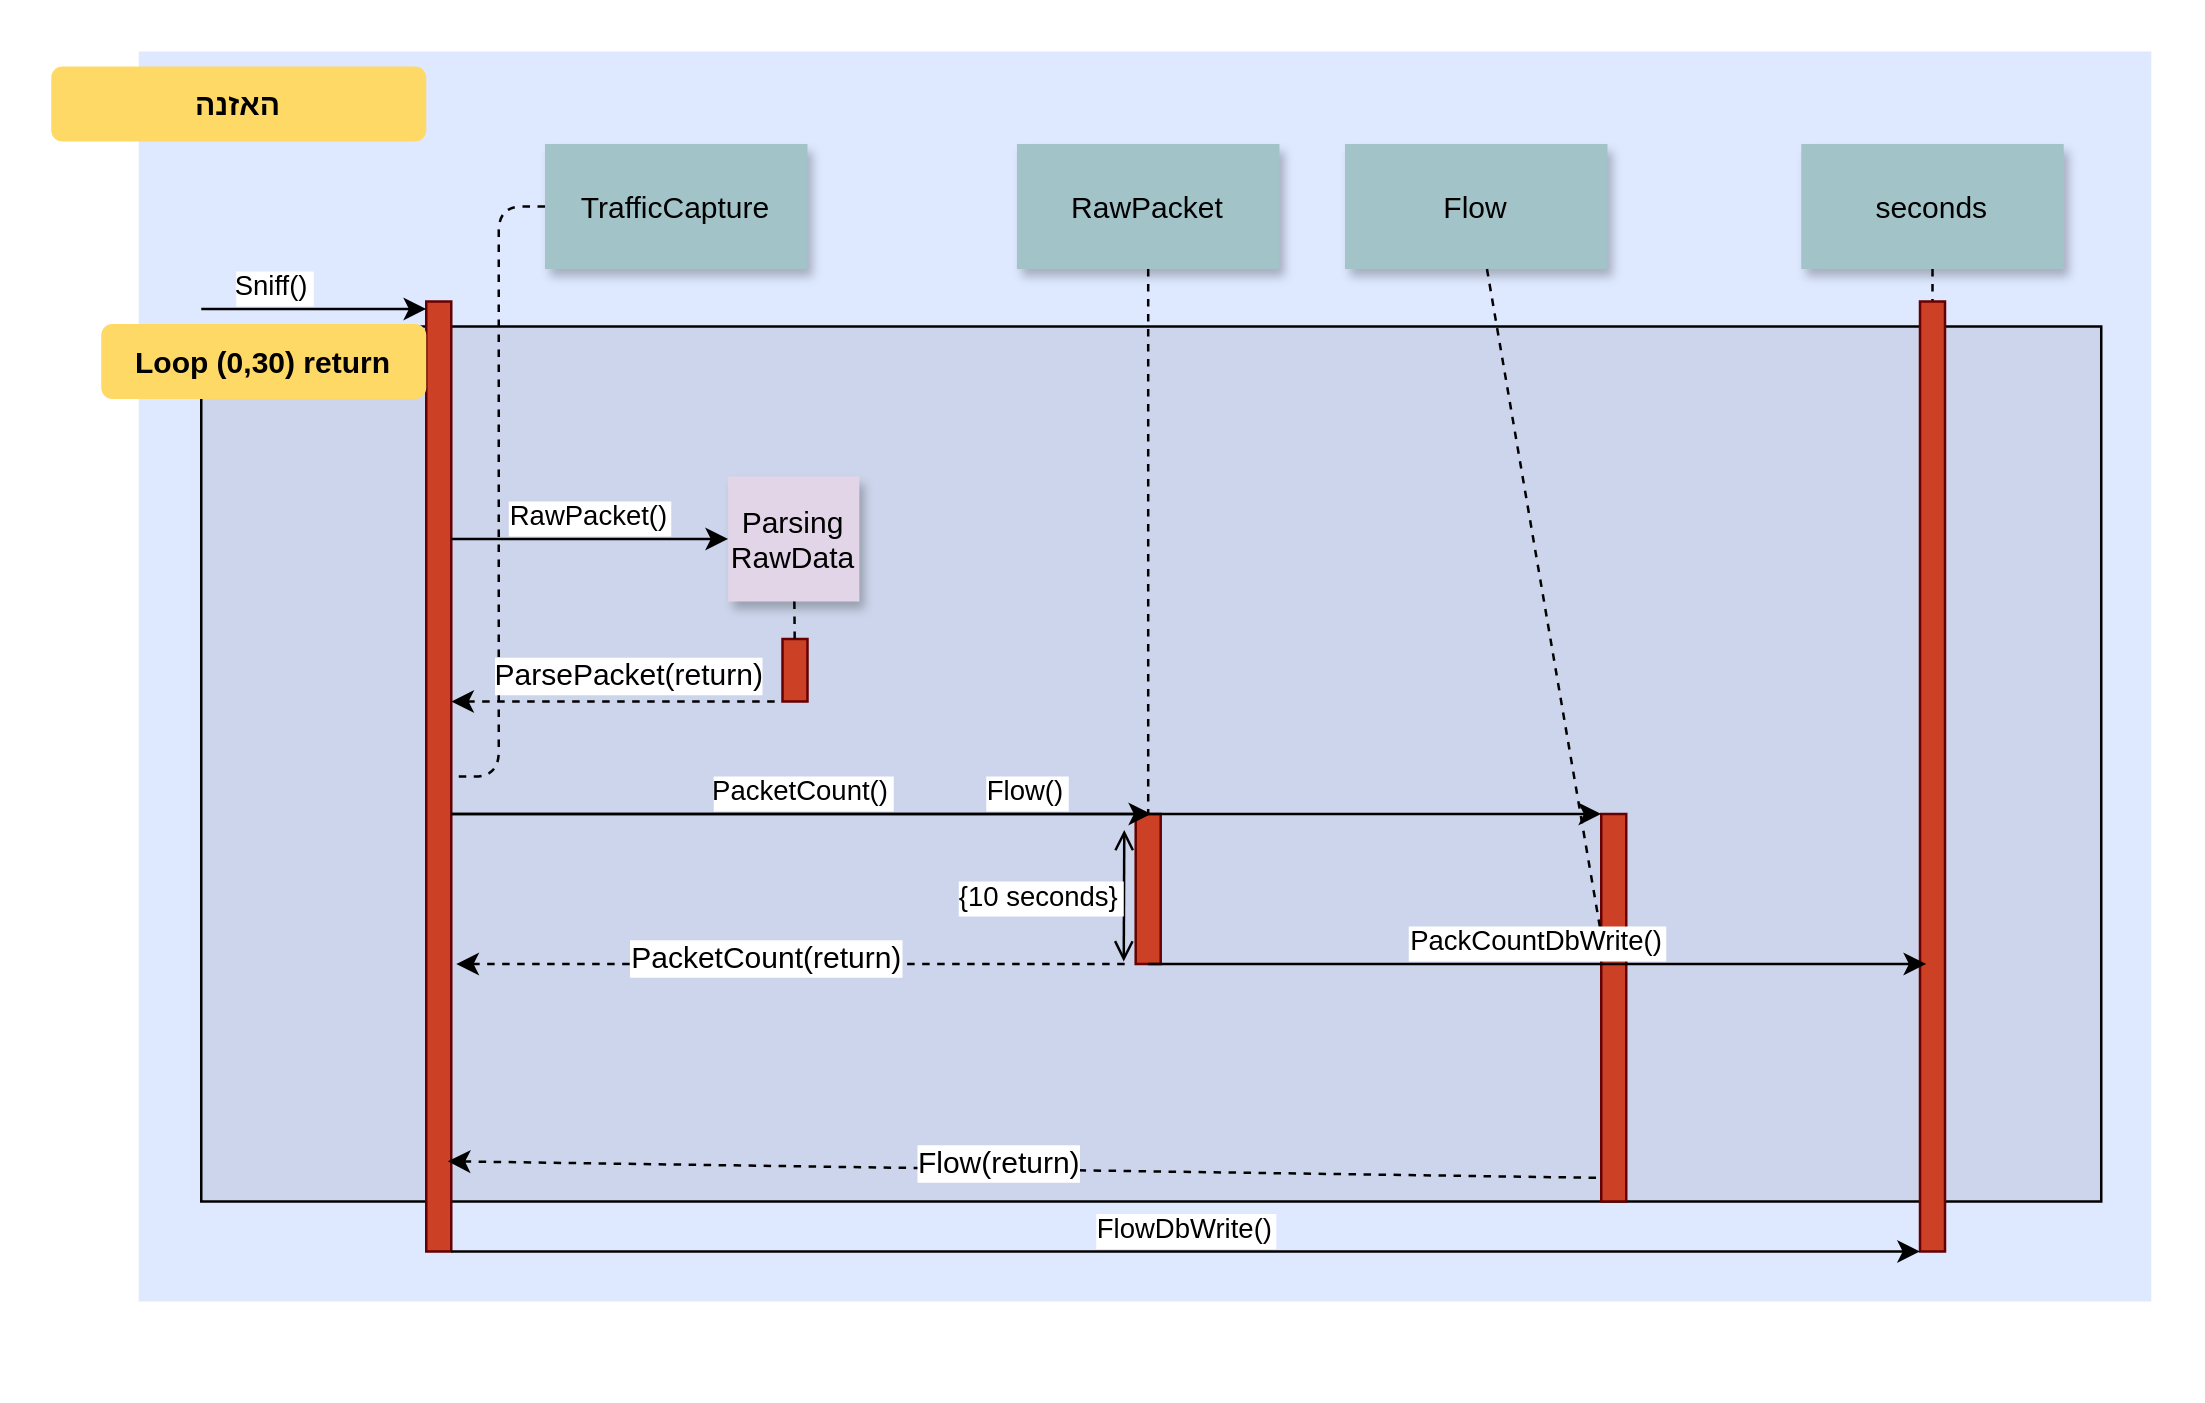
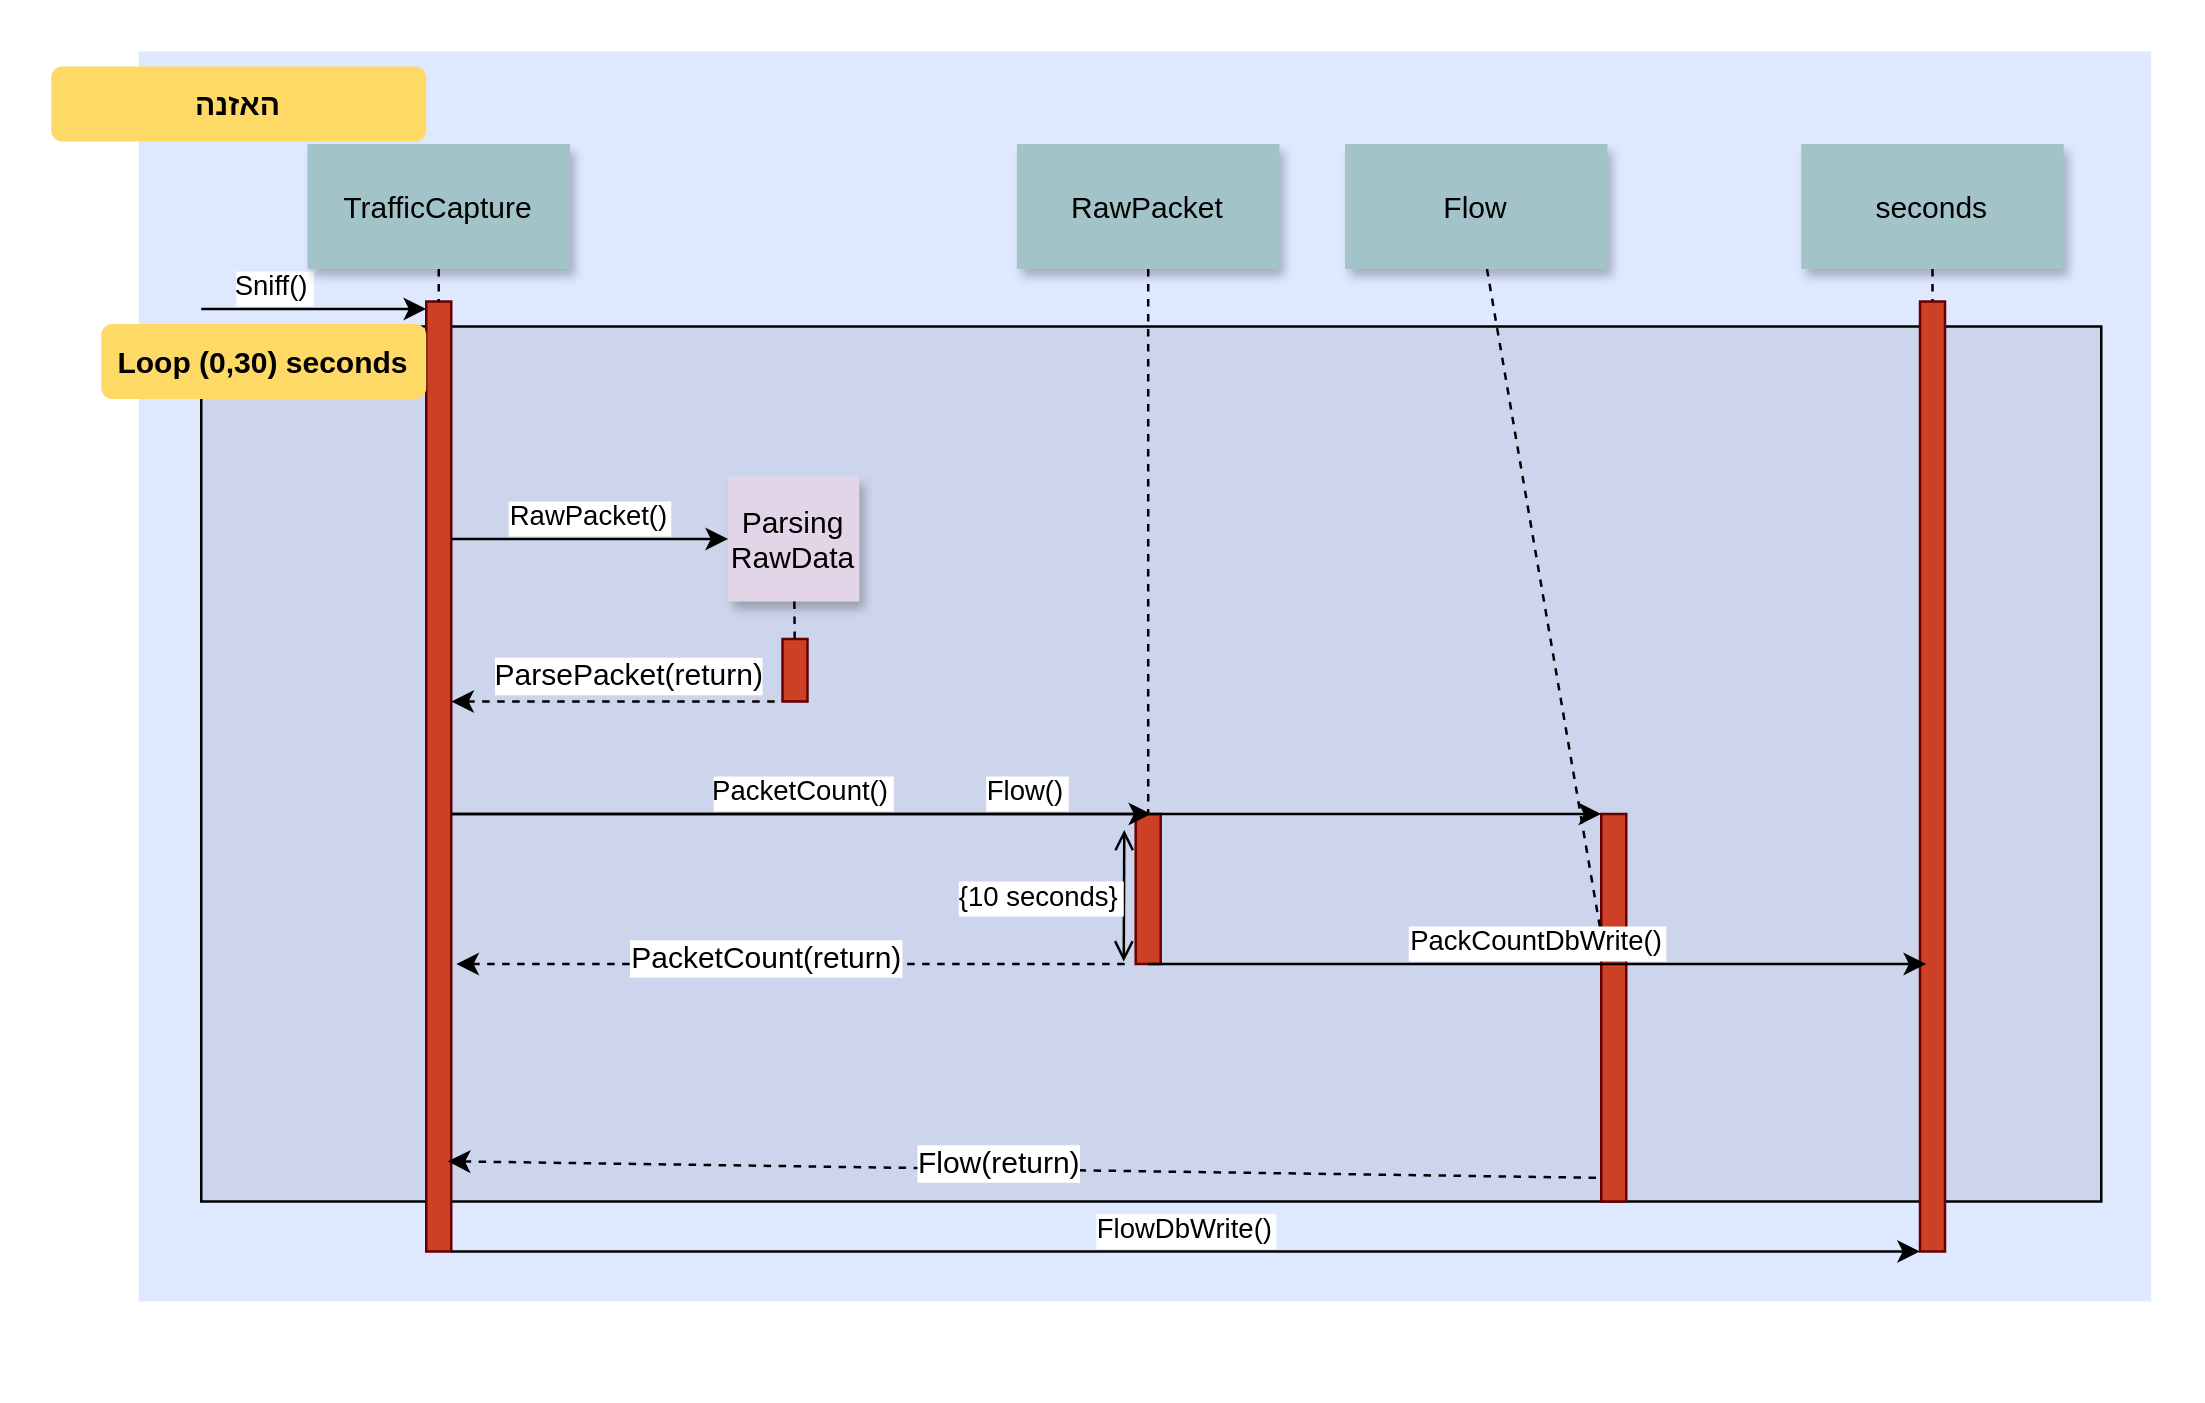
node "TrafficCapture": moved (676, 206) -> (439, 206)
node "Loop (0,30) return": label "Loop (0,30) return" -> "Loop (0,30) seconds"
